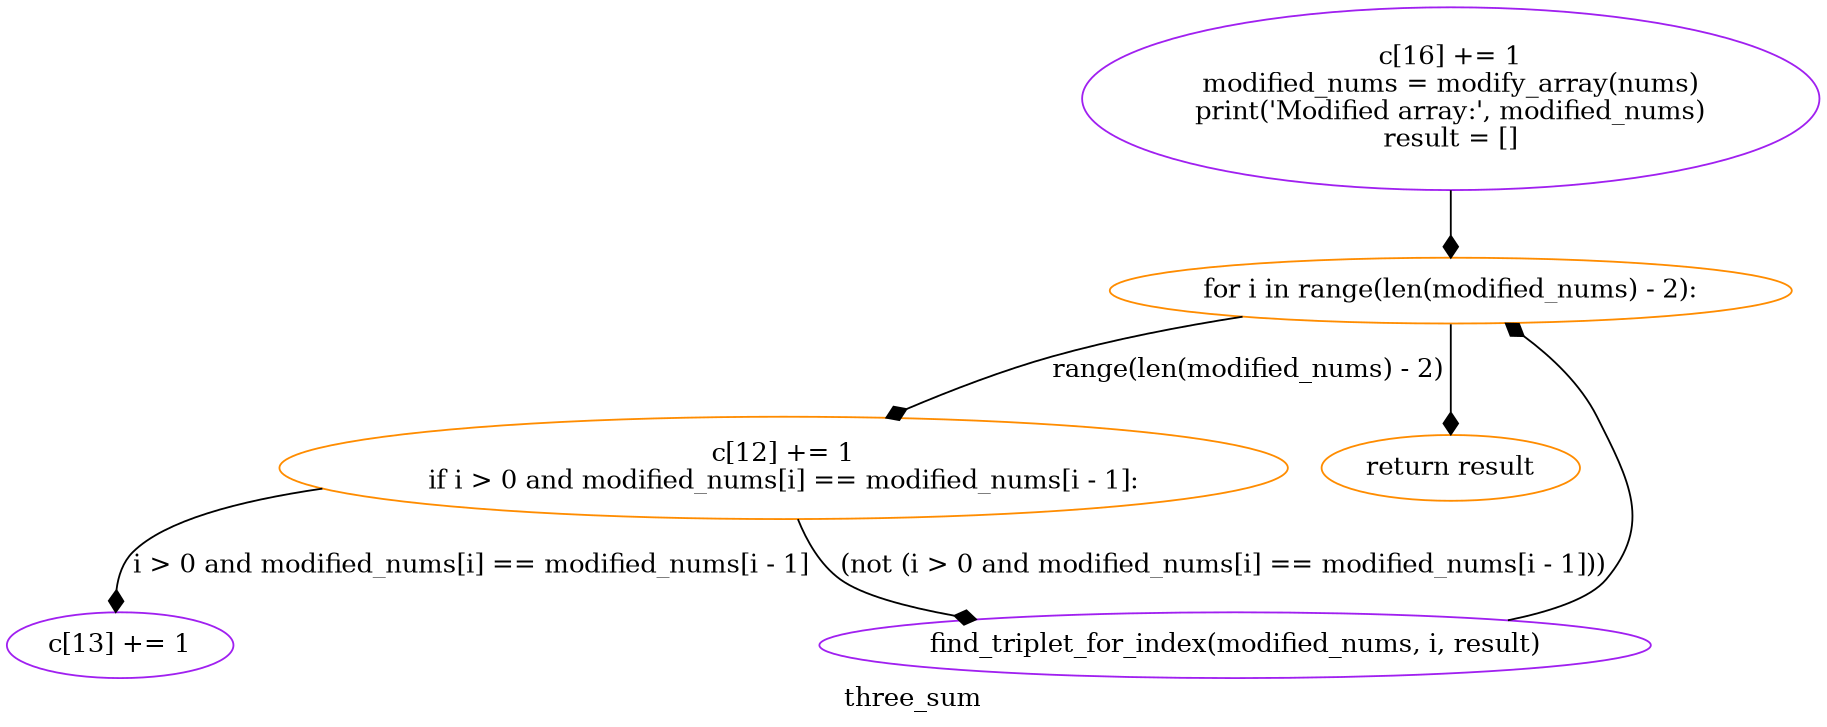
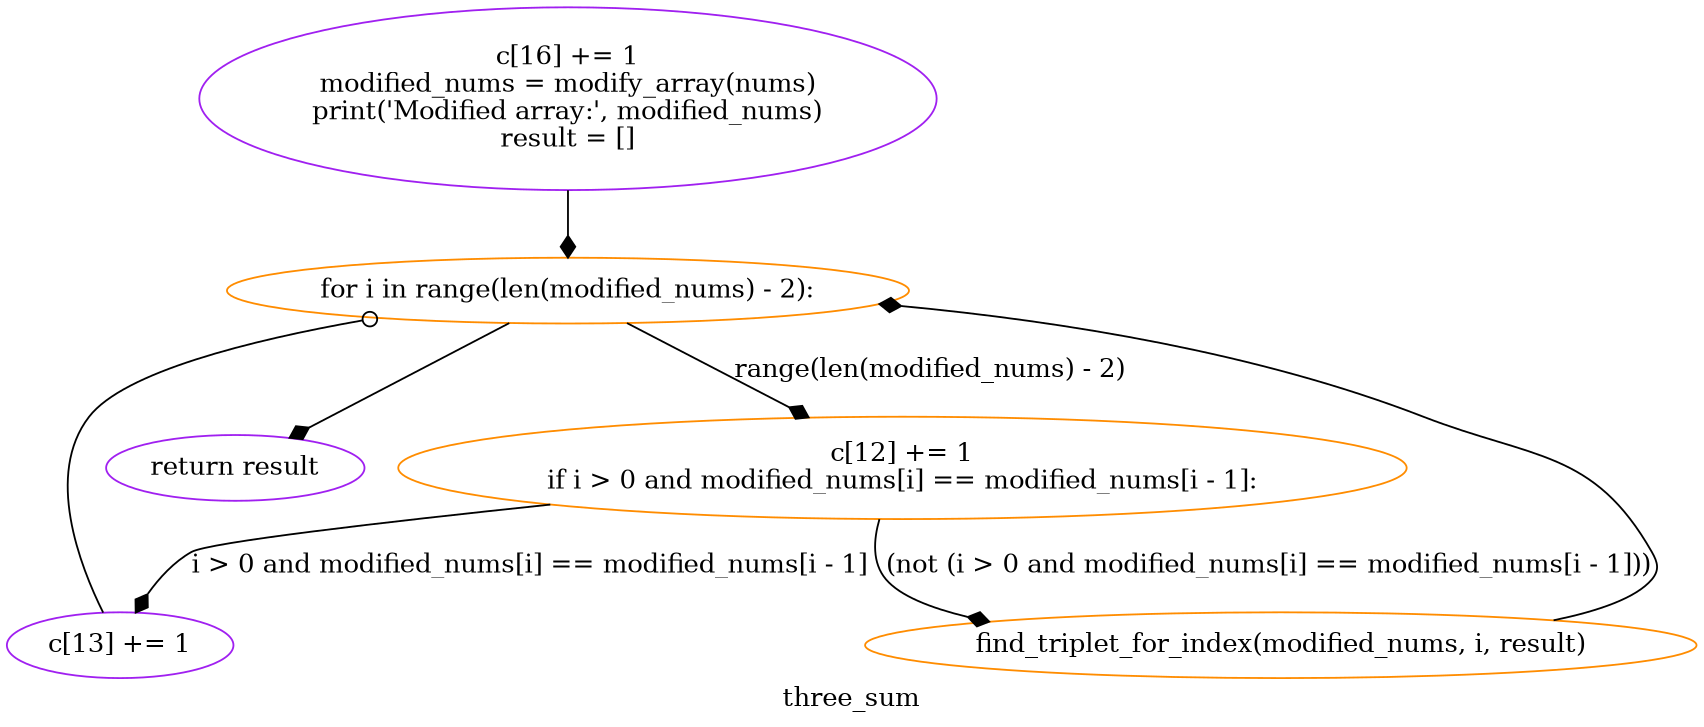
edge "c[13] += 1" -> "for i in range(len(modified_nums) - 2):": added
node "return result": color darkorange -> purple
node "find_triplet_for_index(modified_nums, i, result)": color purple -> darkorange
